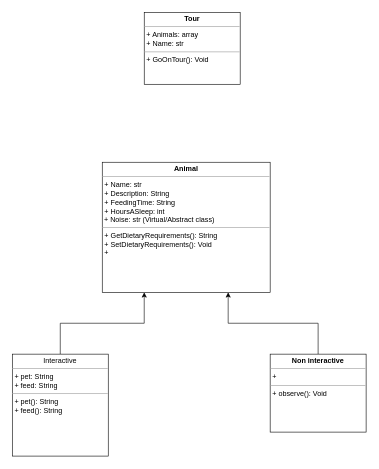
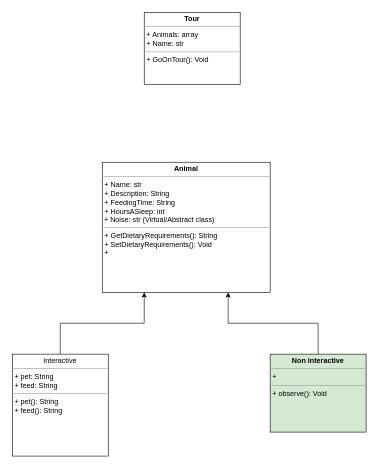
node "Non interactive + + observe(): Void": fillcolor #ffffff -> #d5e8d4
